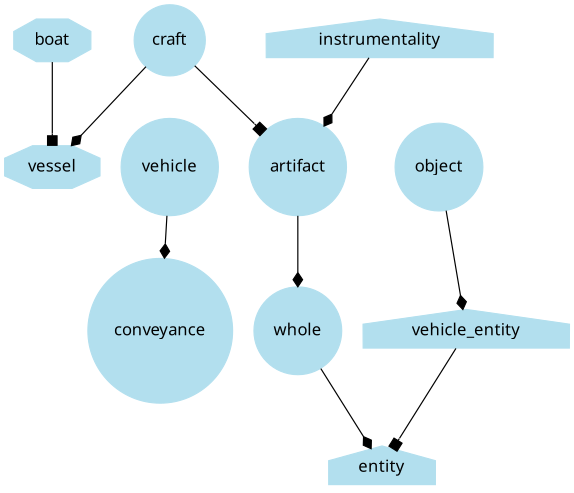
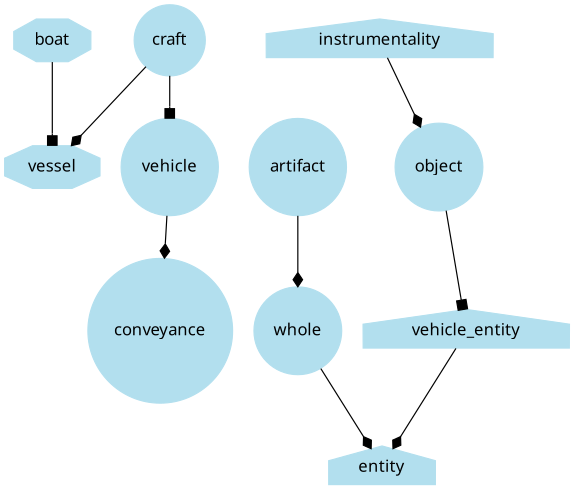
edge "instrumentality" -> "artifact": now "instrumentality" -> "object"
edge "craft" -> "artifact": now "craft" -> "vehicle"
edge "object" -> "vehicle_entity": arrowhead diamond -> box
edge "vehicle_entity" -> "entity": arrowhead box -> diamond
